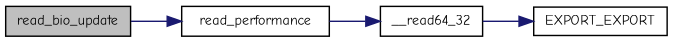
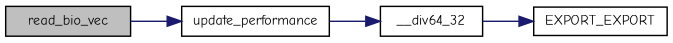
node "read_bio_update": label "read_bio_update" -> "read_bio_vec"
node "read_performance": label "read_performance" -> "update_performance"
node "__read64_32": label "__read64_32" -> "__div64_32"
